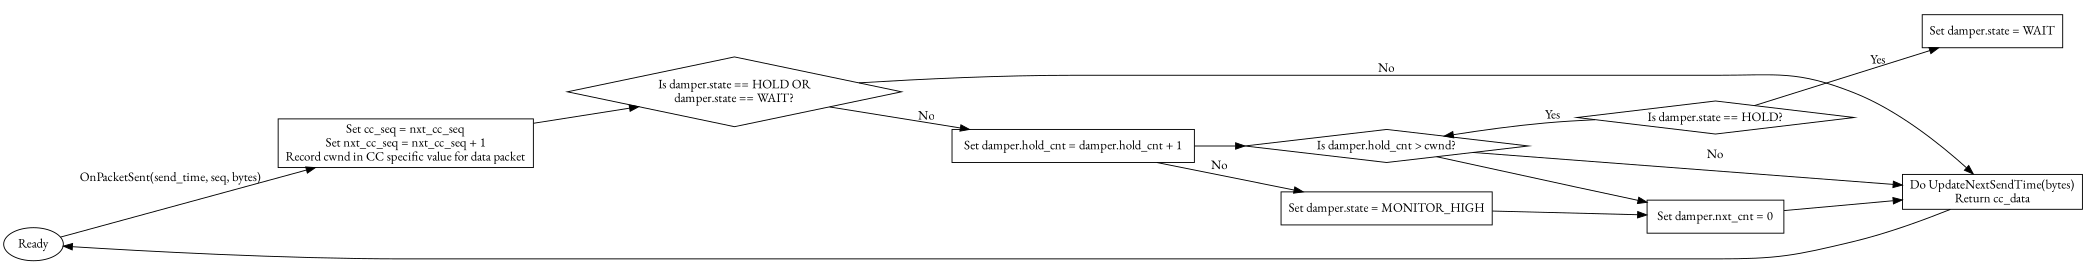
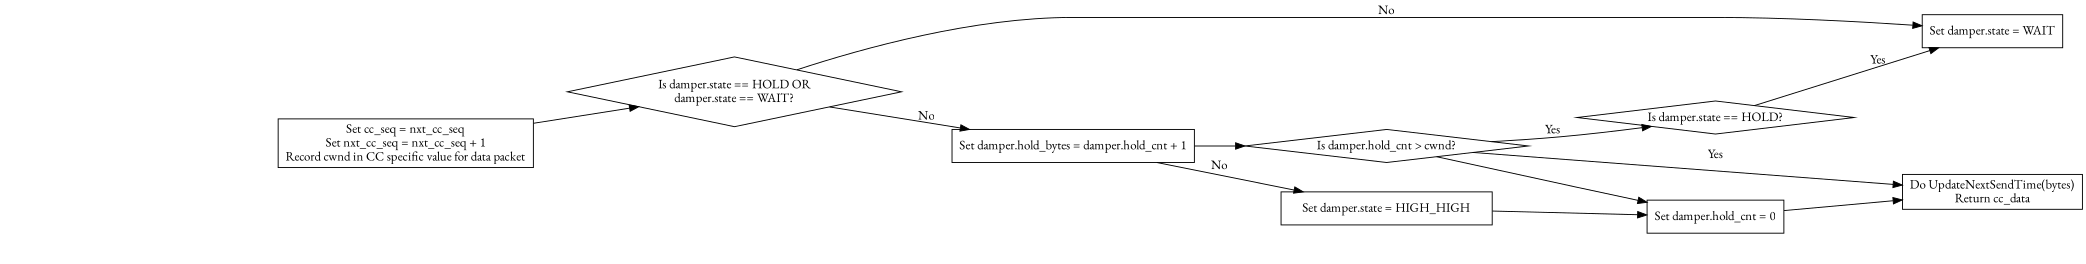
edge "Is damper.state == HOLD OR damper.state == WAIT?" -> "Do UpdateNextSendTime(bytes) Return cc_data": now "Is damper.state == HOLD OR damper.state == WAIT?" -> "Set damper.state = WAIT"
edge "Is damper.state == HOLD?" -> "Is damper.hold_cnt > cwnd?": reversed
node "Set damper.hold_cnt = damper.hold_cnt + 1": label "Set damper.hold_cnt = damper.hold_cnt + 1" -> "Set damper.hold_bytes = damper.hold_cnt + 1"
edge "Is damper.hold_cnt > cwnd?" -> "Do UpdateNextSendTime(bytes) Return cc_data": label "No" -> "Yes"
node "Set damper.state = MONITOR_HIGH": label "Set damper.state = MONITOR_HIGH" -> "Set damper.state = HIGH_HIGH"
node "Set damper.nxt_cnt = 0": label "Set damper.nxt_cnt = 0" -> "Set damper.hold_cnt = 0"
node "Ready": removed
